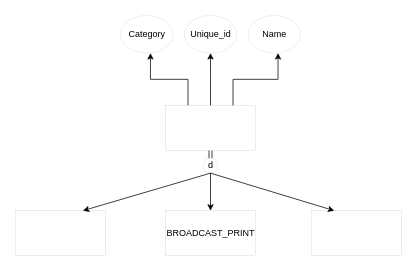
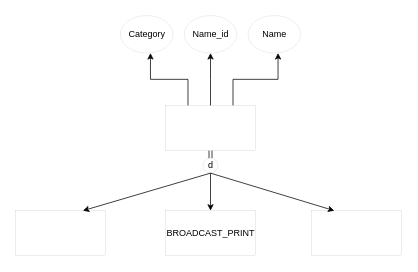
node "Unique_id": label "Unique_id" -> "Name_id"
